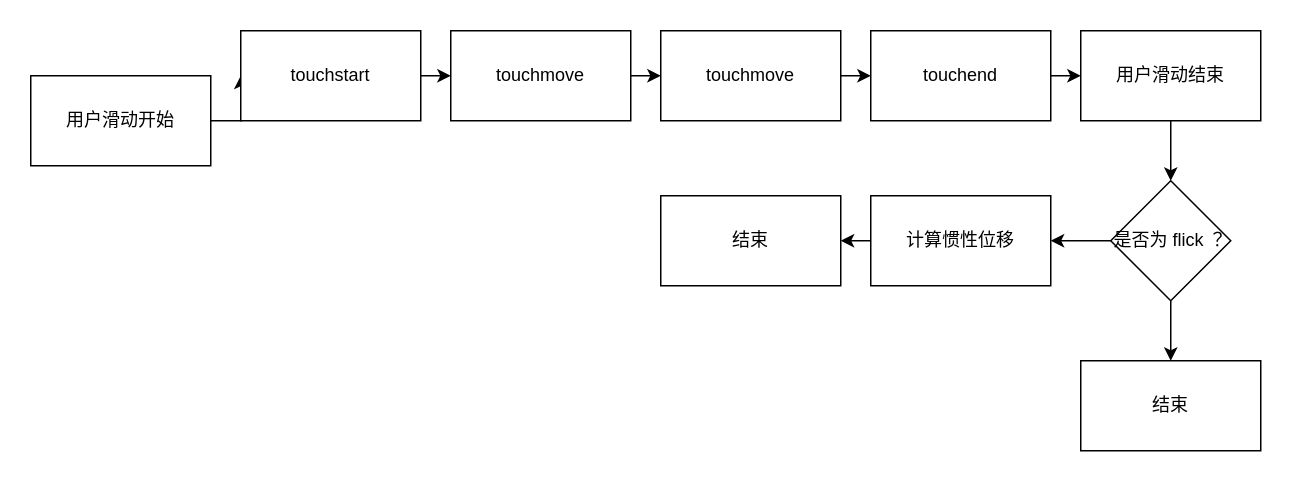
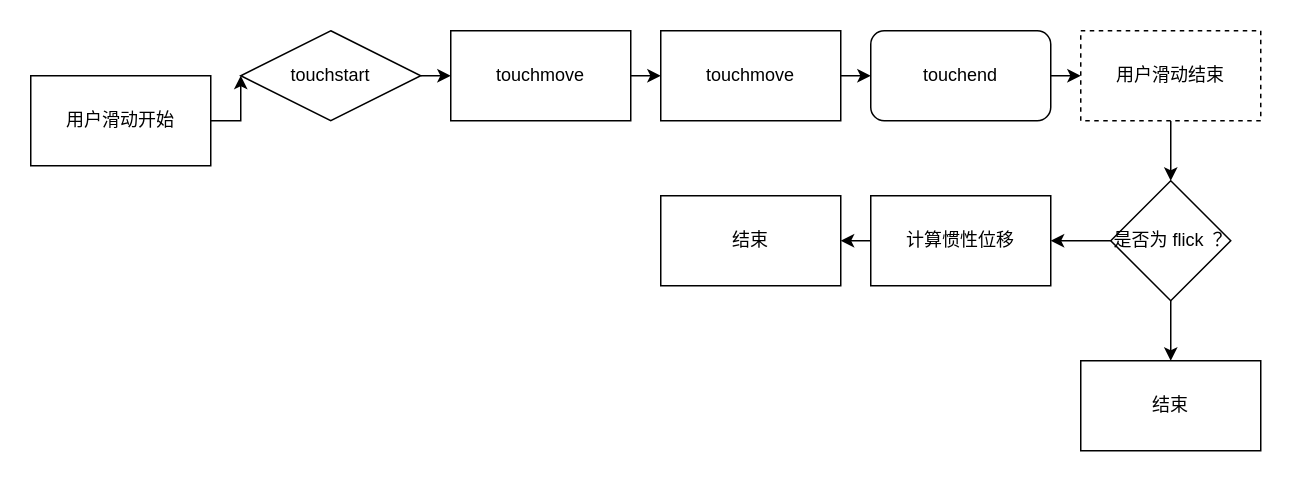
node "touchstart": shape rectangle -> diamond
node "touchend": shape rectangle -> rounded rectangle
node "用户滑动结束": style solid -> dashed
